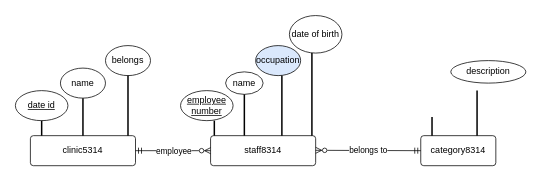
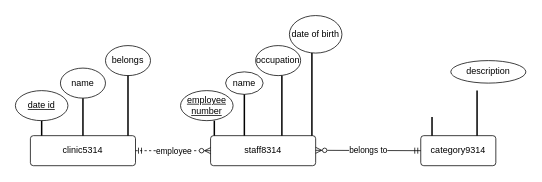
node "occupation": fillcolor #dae8fc -> #ffffff
edge "clinic5314" -- "staff8314": style solid -> dashed
node "category8314": label "category8314" -> "category9314"
